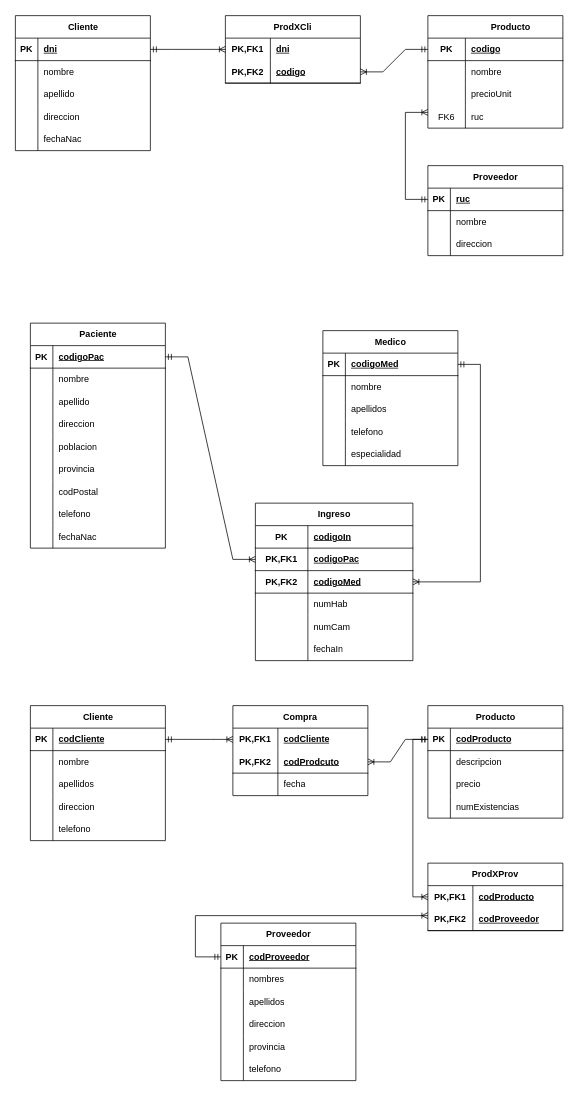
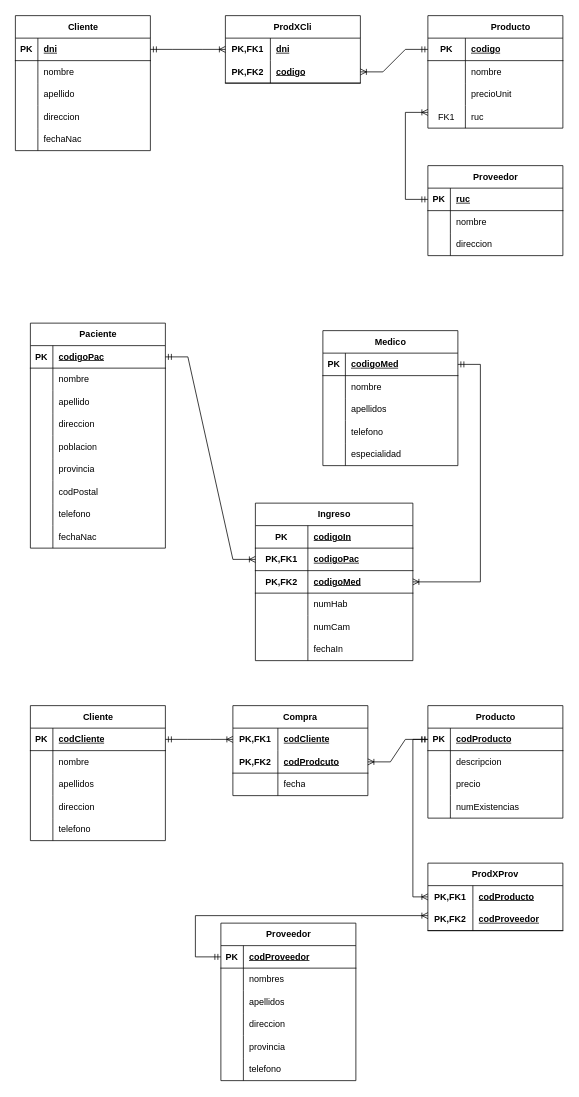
node "FK6": label "FK6" -> "FK1"
